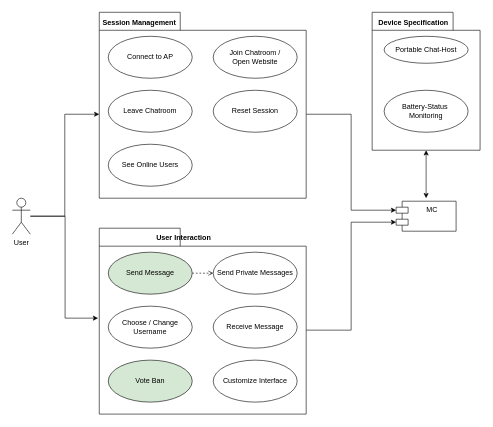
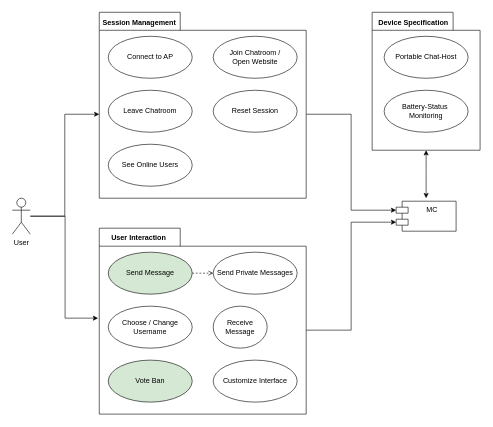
node "Portable Chat-Host": size 84x27 -> 84x42
node "User Interaction": moved (184, 237) -> (139, 237)
node "Receive Message": size 84x42 -> 54x42
